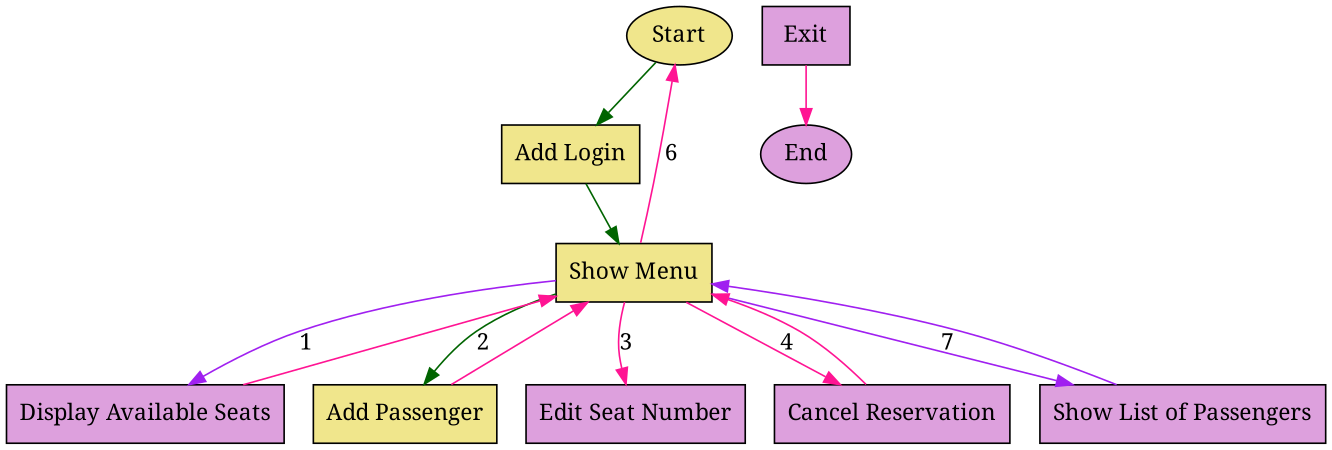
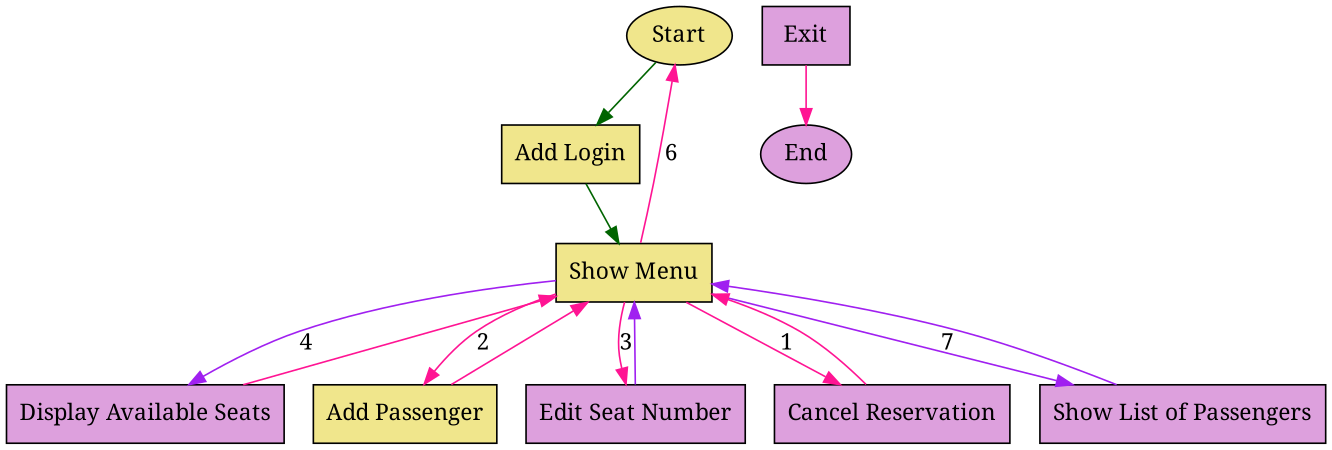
edge "Show Menu" -> "Add Passenger": color darkgreen -> deeppink
edge "Show Menu" -> "Display Available Seats": label "1" -> "4"
edge "Show Menu" -> "Cancel Reservation": label "4" -> "1"
edge "Edit Seat Number" -> "Show Menu": added
